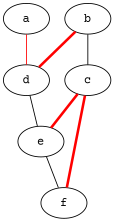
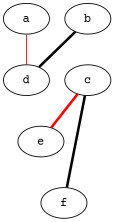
edge "b" -- "d": color red -> black
edge "b" -- "c": removed
edge "d" -- "e": removed
edge "c" -- "f": color red -> black
edge "e" -- "f": removed
